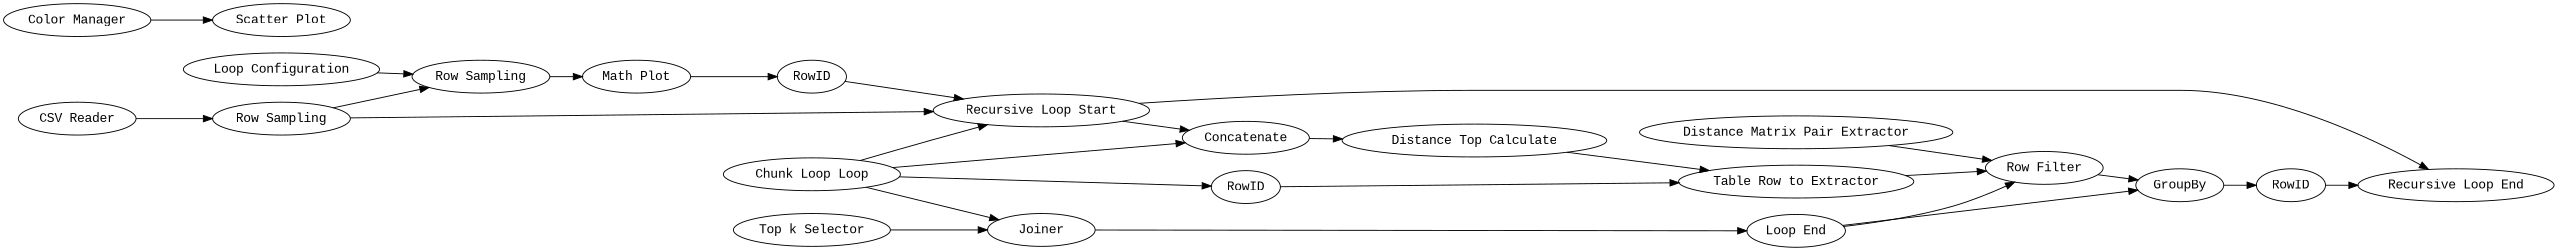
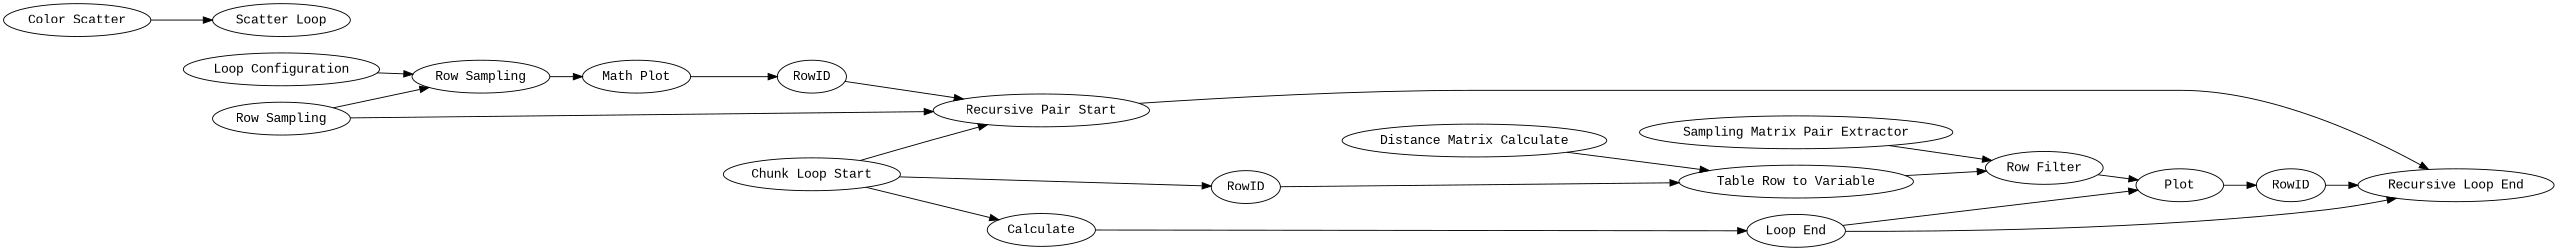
node "Color Manager": label "Color Manager" -> "Color Scatter"
node "Scatter Plot": label "Scatter Plot" -> "Scatter Loop"
node "Recursive Loop Start": label "Recursive Loop Start" -> "Recursive Pair Start"
node "CSV Reader": removed
node "Distance Matrix Pair Extractor": label "Distance Matrix Pair Extractor" -> "Sampling Matrix Pair Extractor"
node "Concatenate": removed
node "Distance Top Calculate": label "Distance Top Calculate" -> "Distance Matrix Calculate"
node "Chunk Loop Loop": label "Chunk Loop Loop" -> "Chunk Loop Start"
node "Table Row to Extractor": label "Table Row to Extractor" -> "Table Row to Variable"
node "GroupBy": label "GroupBy" -> "Plot"
edge "Loop End" -> "Row Filter": now "Loop End" -> "Recursive Loop End"
node "Top k Selector": removed
node "Joiner": label "Joiner" -> "Calculate"
